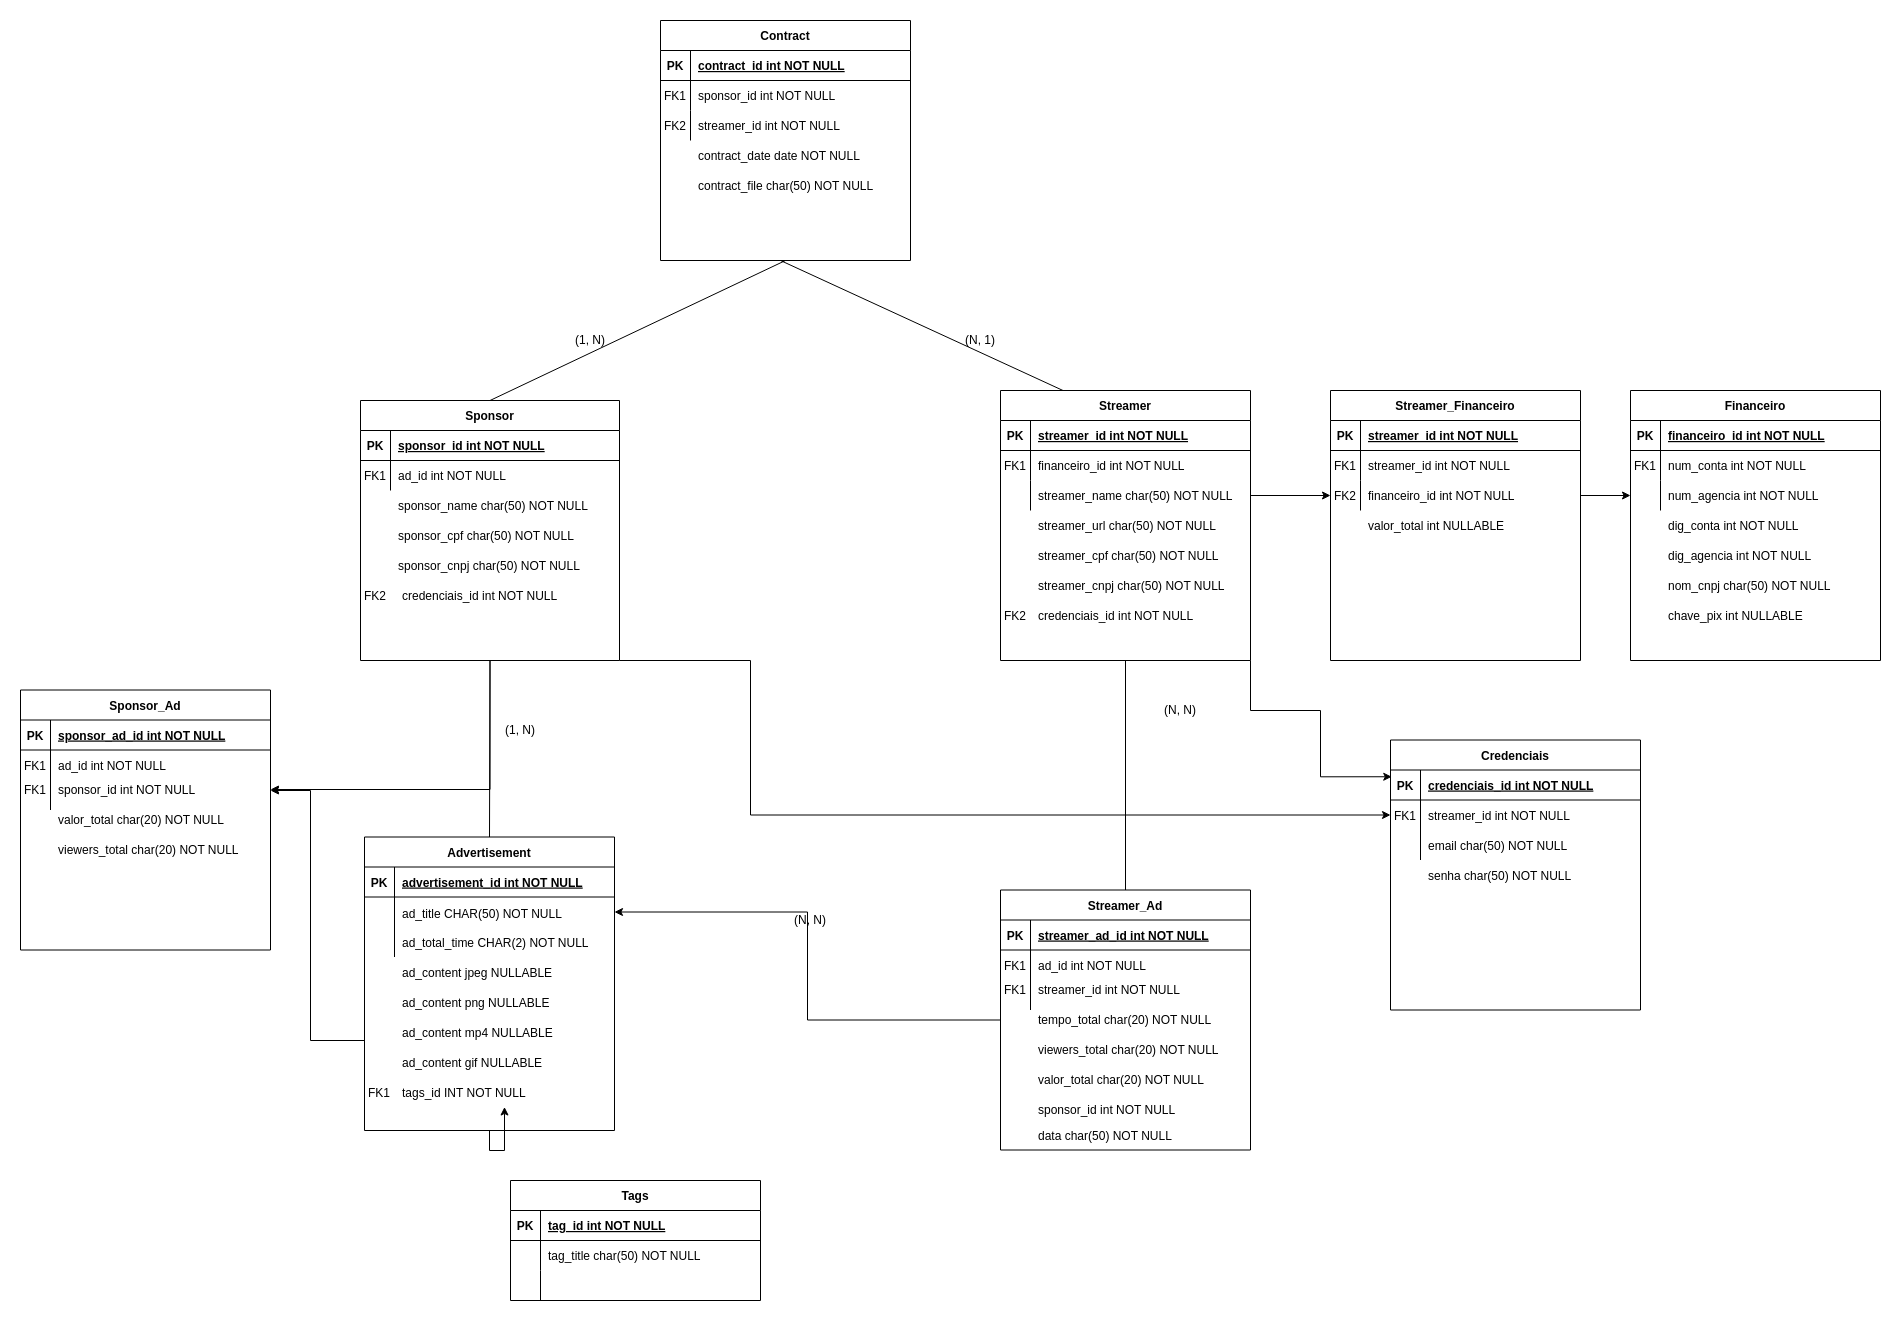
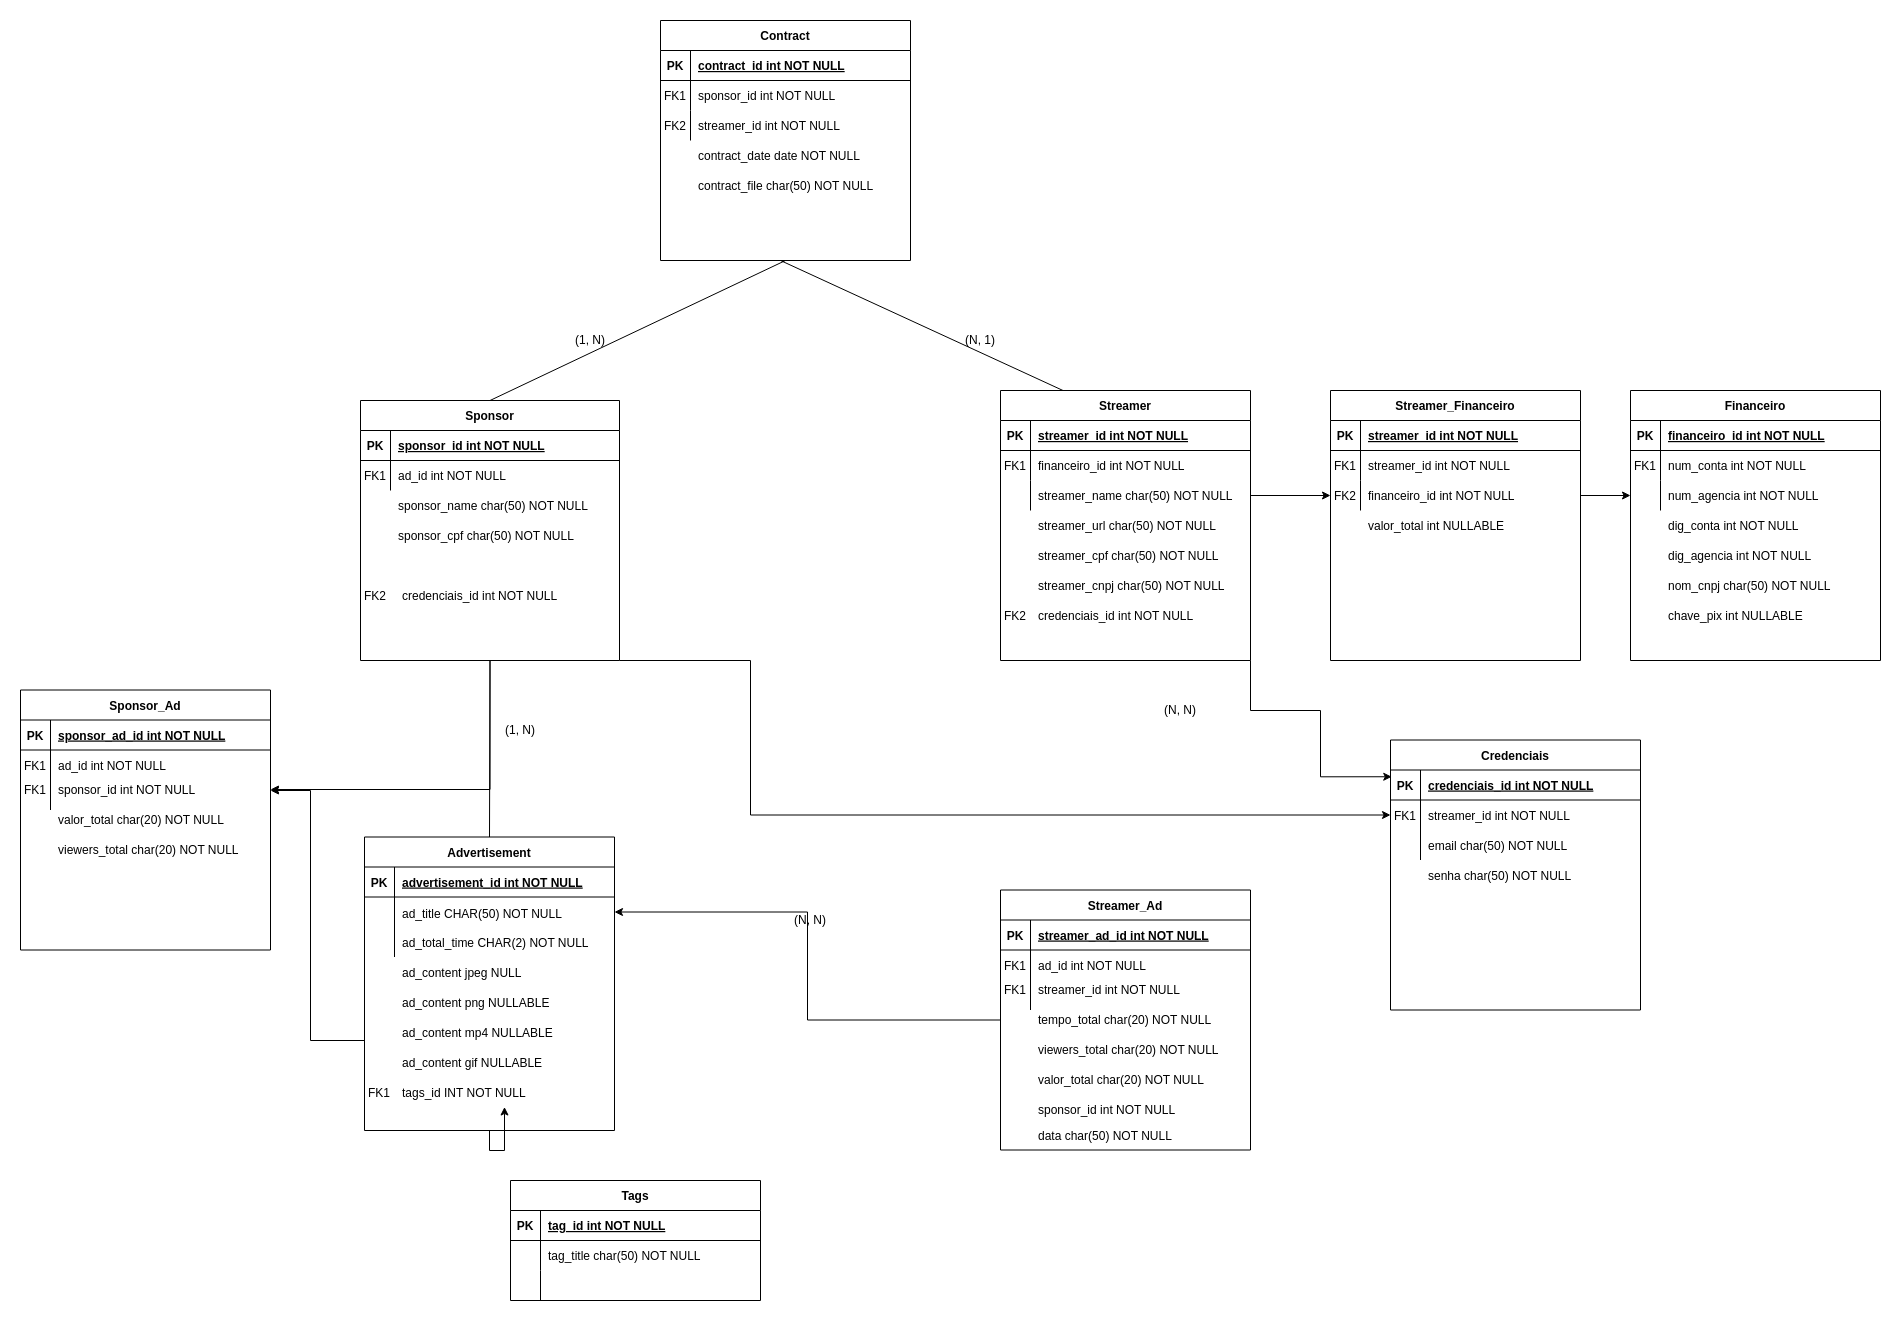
node "sponsor_cnpj char(50) NOT NULL": removed
edge "Streamer" -- "Streamer_Ad": removed
node "ad_content jpeg NULLABLE": label "ad_content jpeg NULLABLE" -> "ad_content jpeg NULL"
